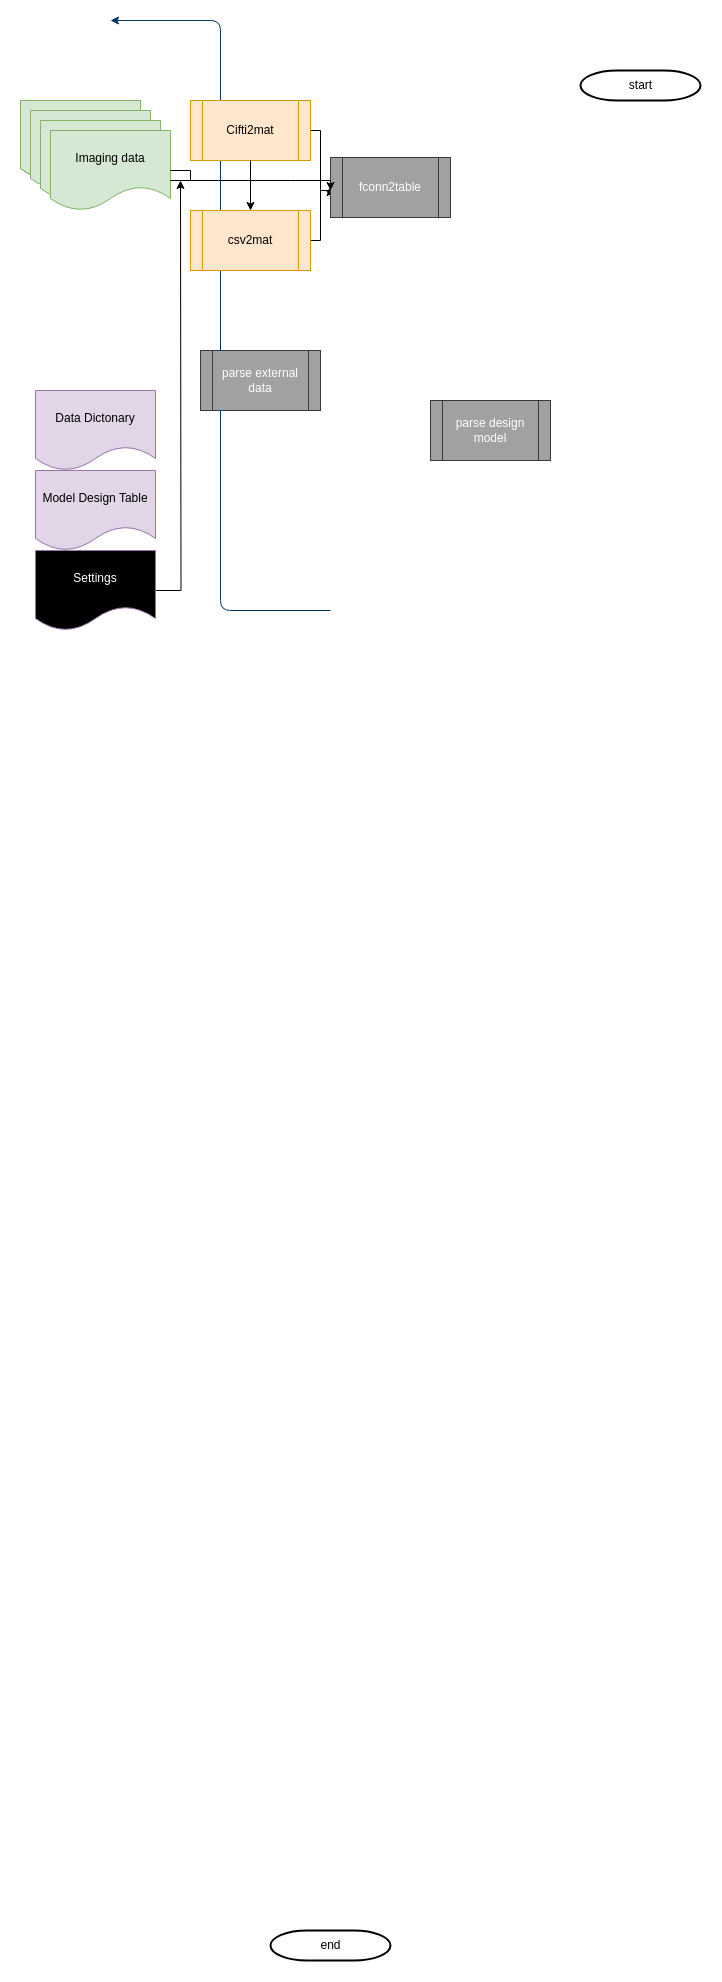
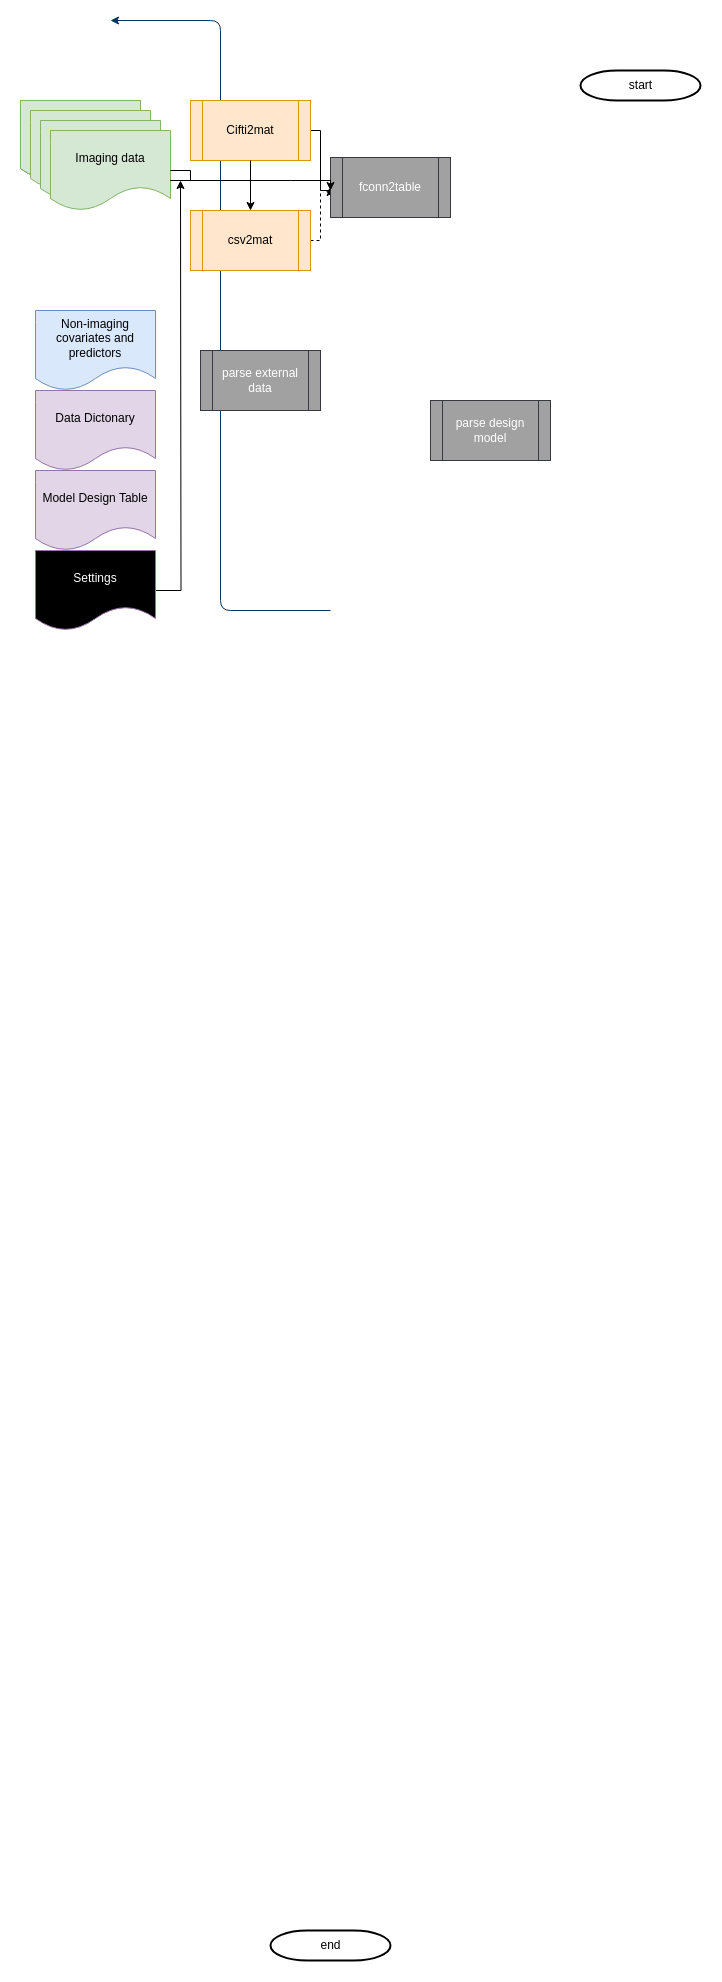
edge "csv2mat" -> "fconn2table": style solid -> dashed
node "Non-imaging covariates and predictors": added
